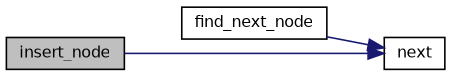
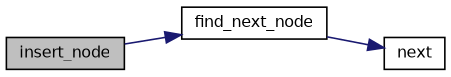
edge "insert_node" -> "next": now "insert_node" -> "find_next_node"
